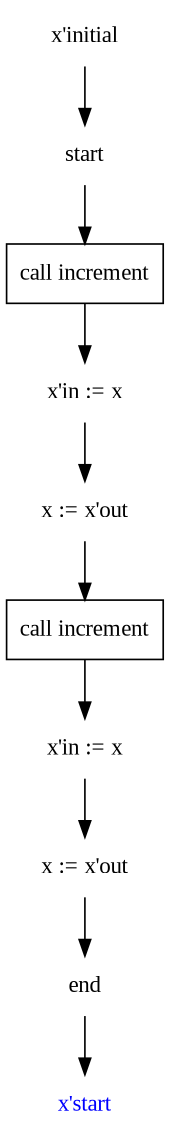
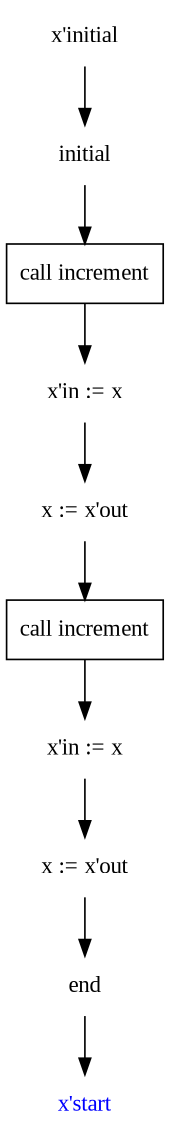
node "start": label "start" -> "initial"
